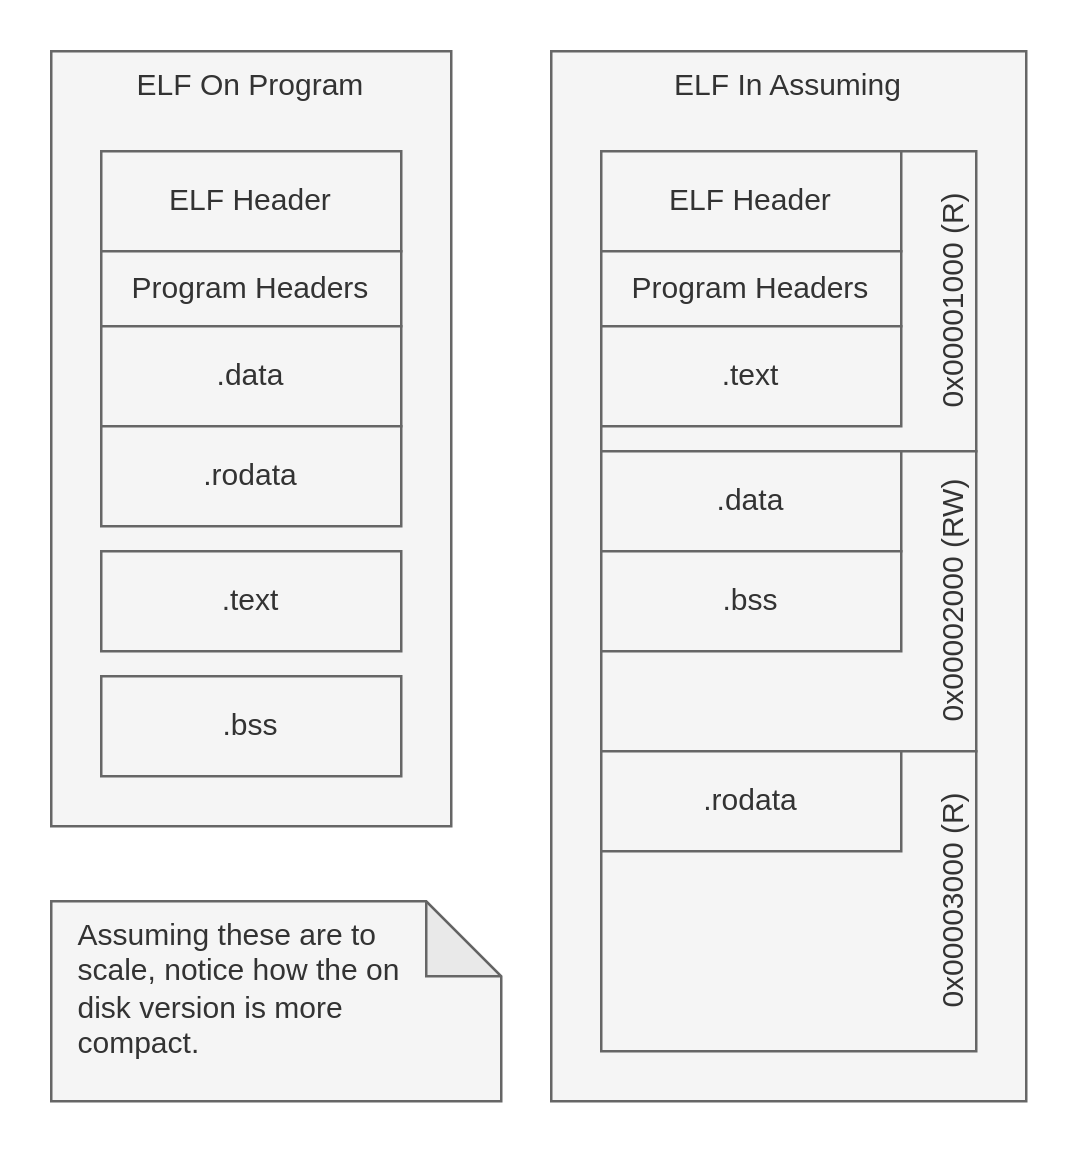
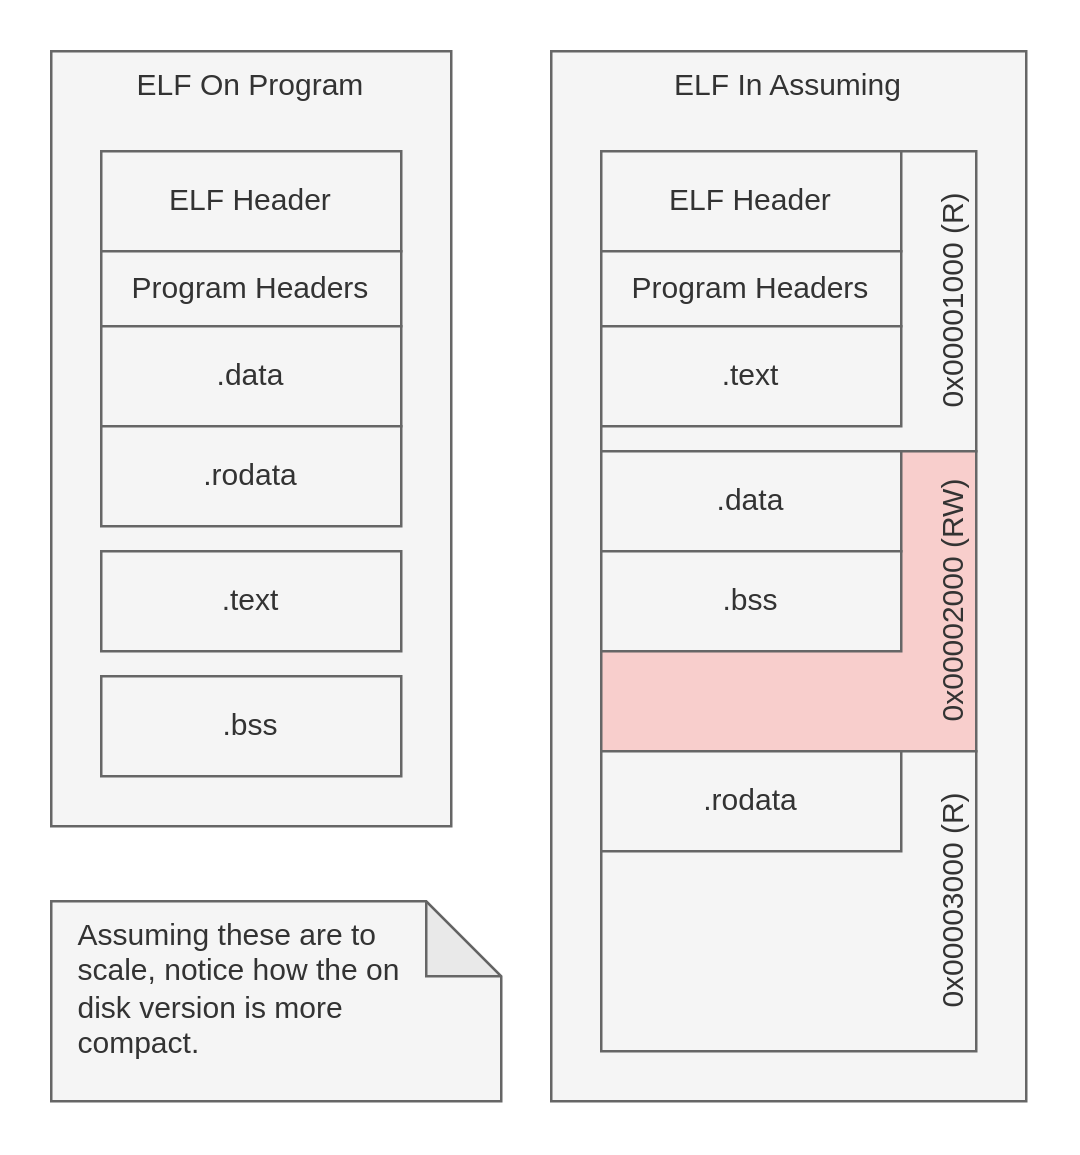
node "0x00002000 (RW)": fillcolor #f5f5f5 -> #f8cecc
